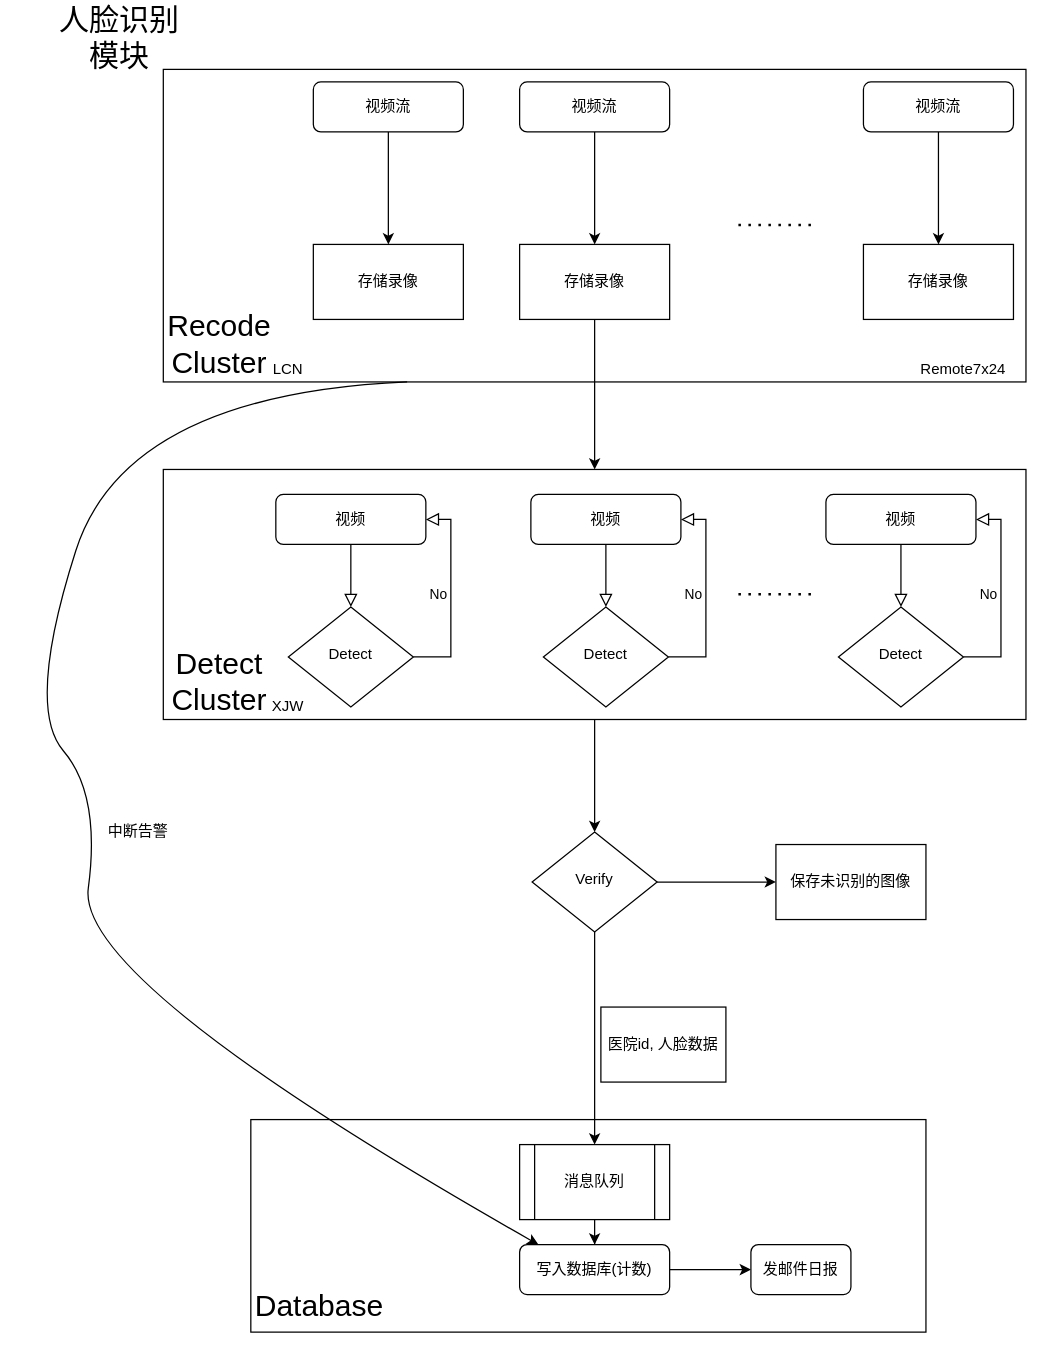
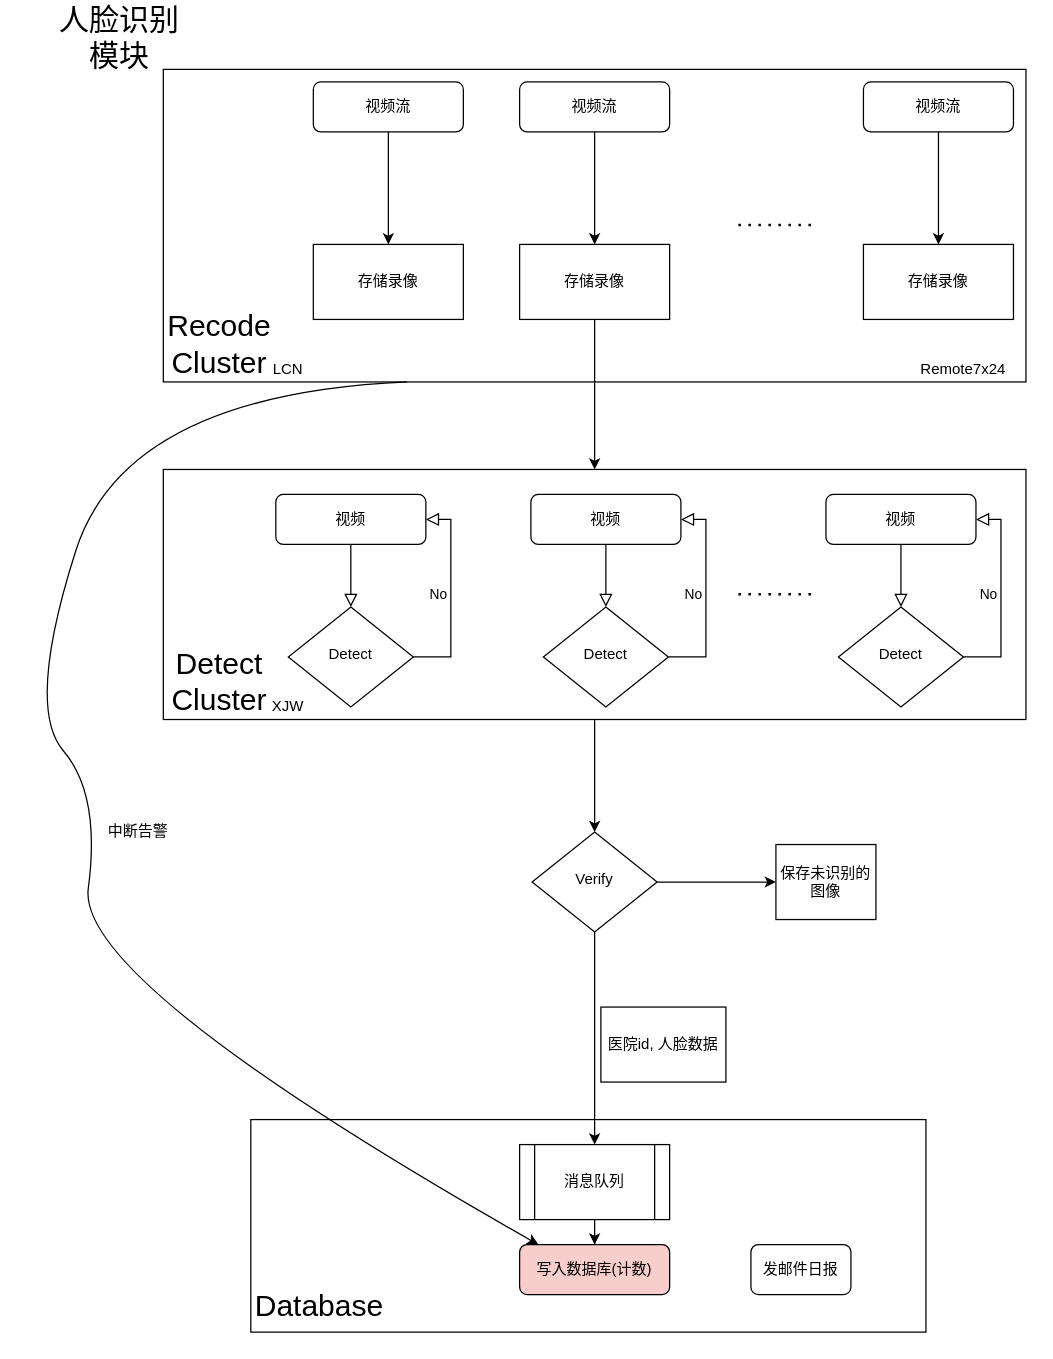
node "保存未识别的图像": size 150x75 -> 100x75
node "写入数据库(计数)": fillcolor #ffffff -> #f8cecc
edge "写入数据库(计数)" -> "发邮件日报": removed
